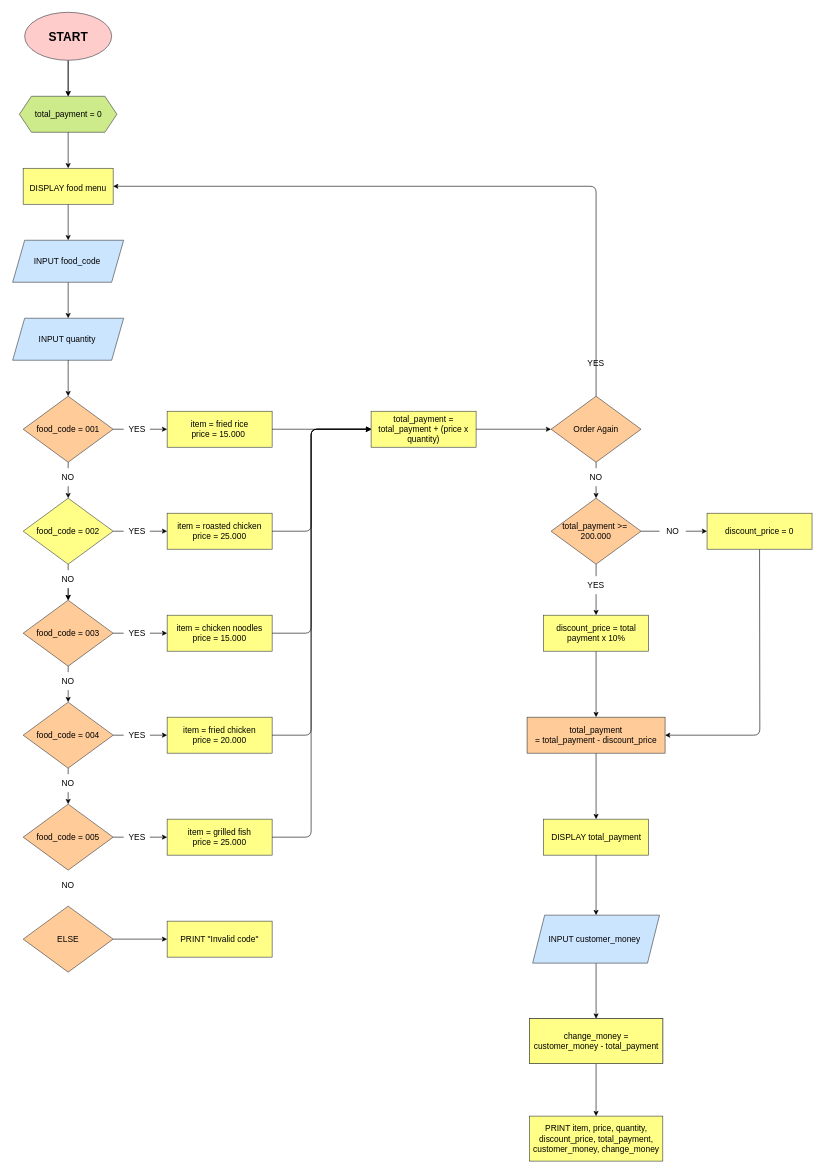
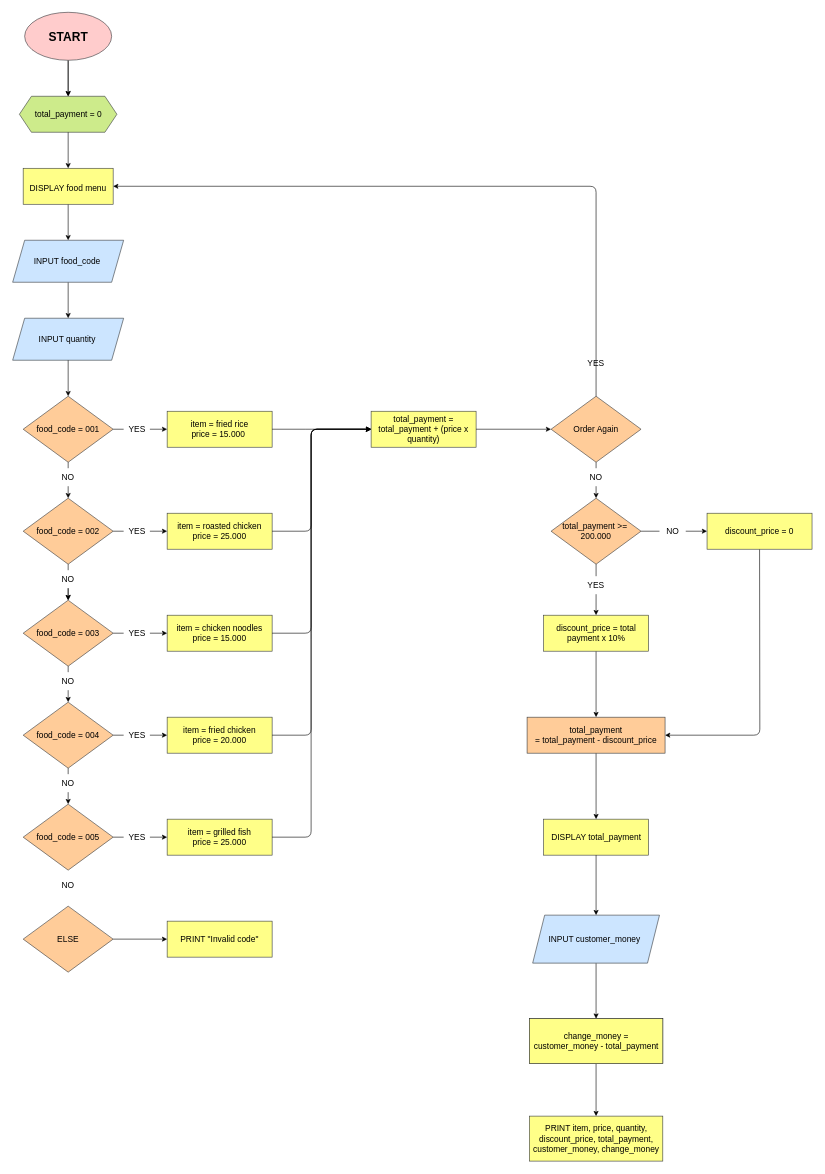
node "food_code = 002": fillcolor #ffff88 -> #ffcc99
